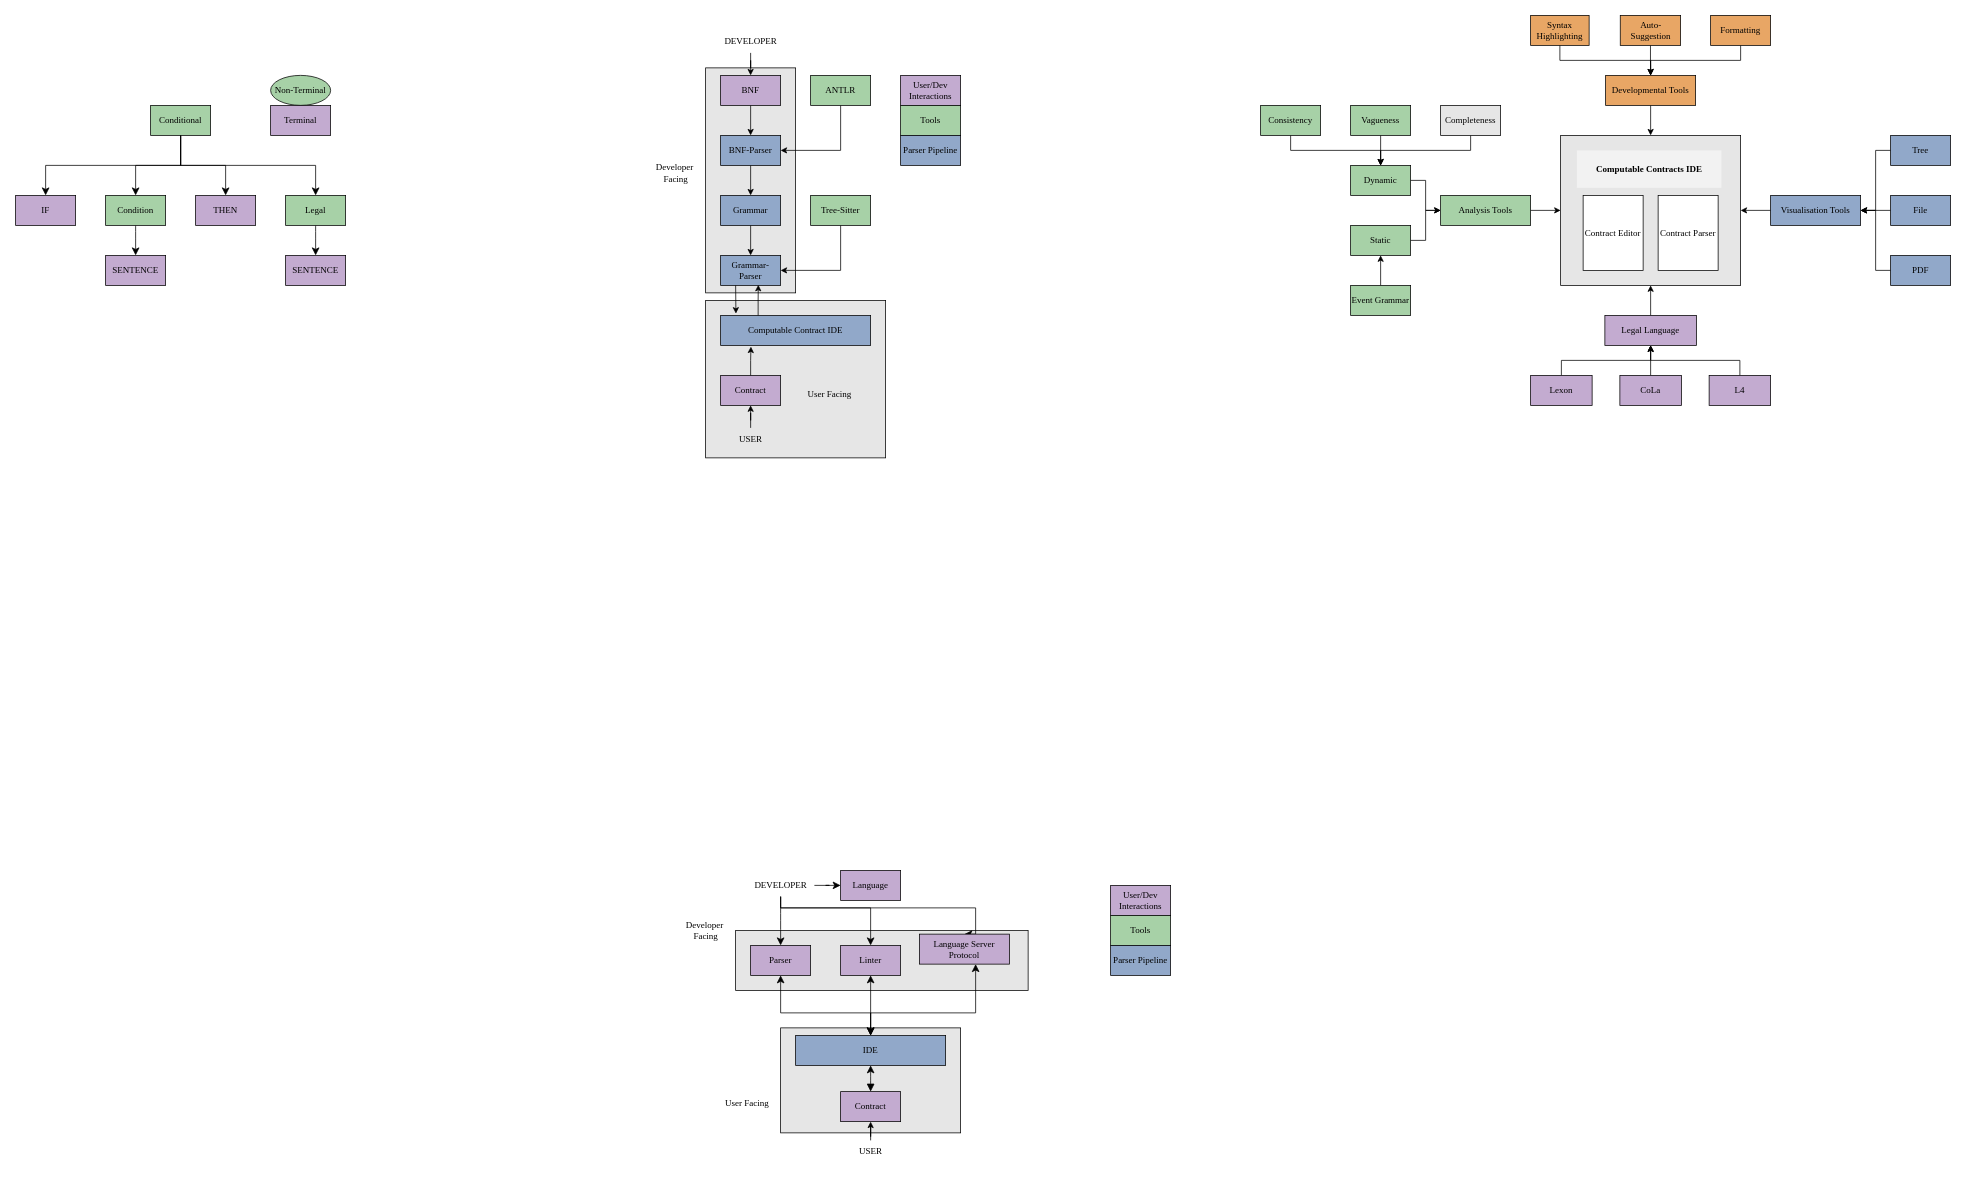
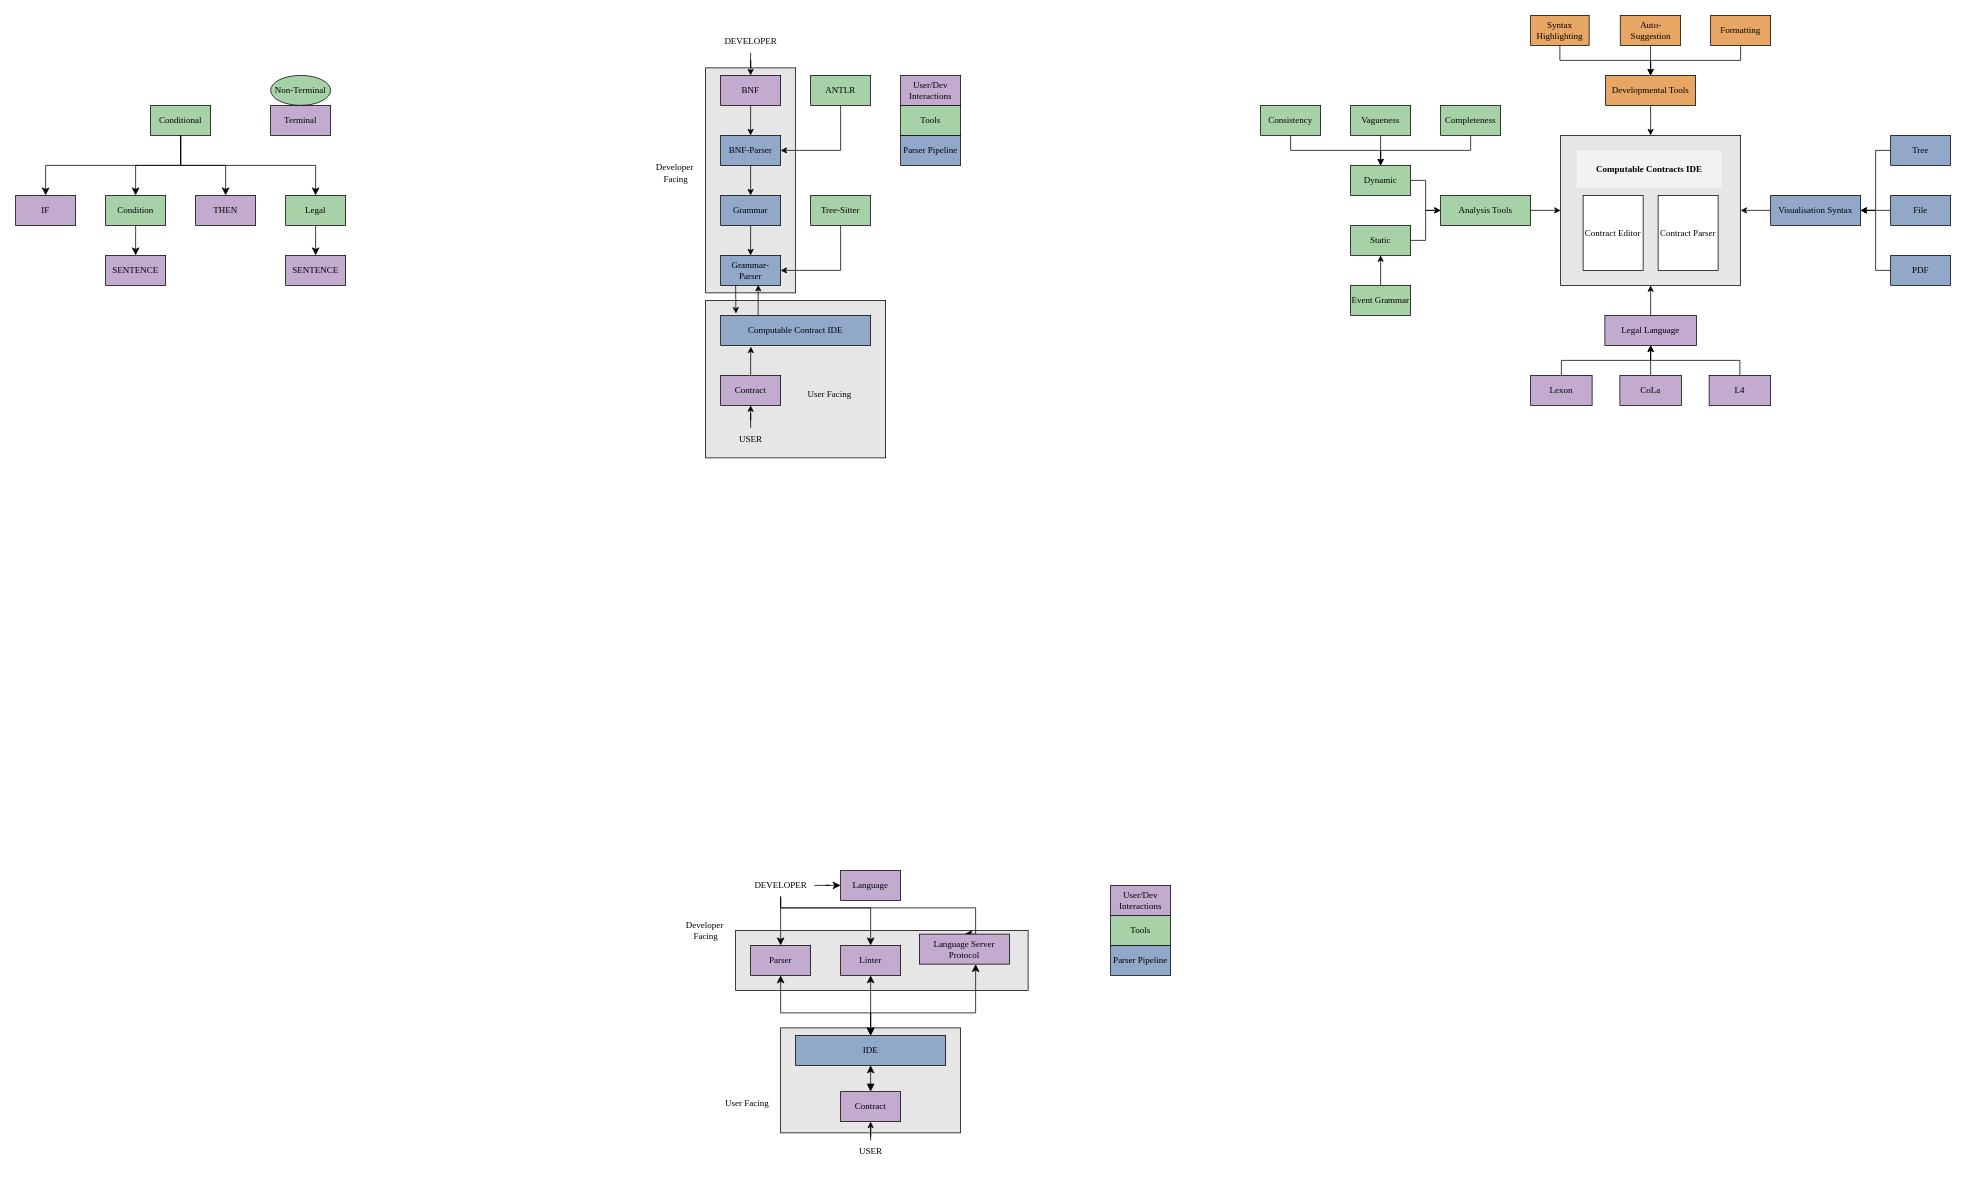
node "Completeness": fillcolor #e6e6e6 -> #a7d1a7
node "Visualisation Tools": label "Visualisation Tools" -> "Visualisation Syntax"
